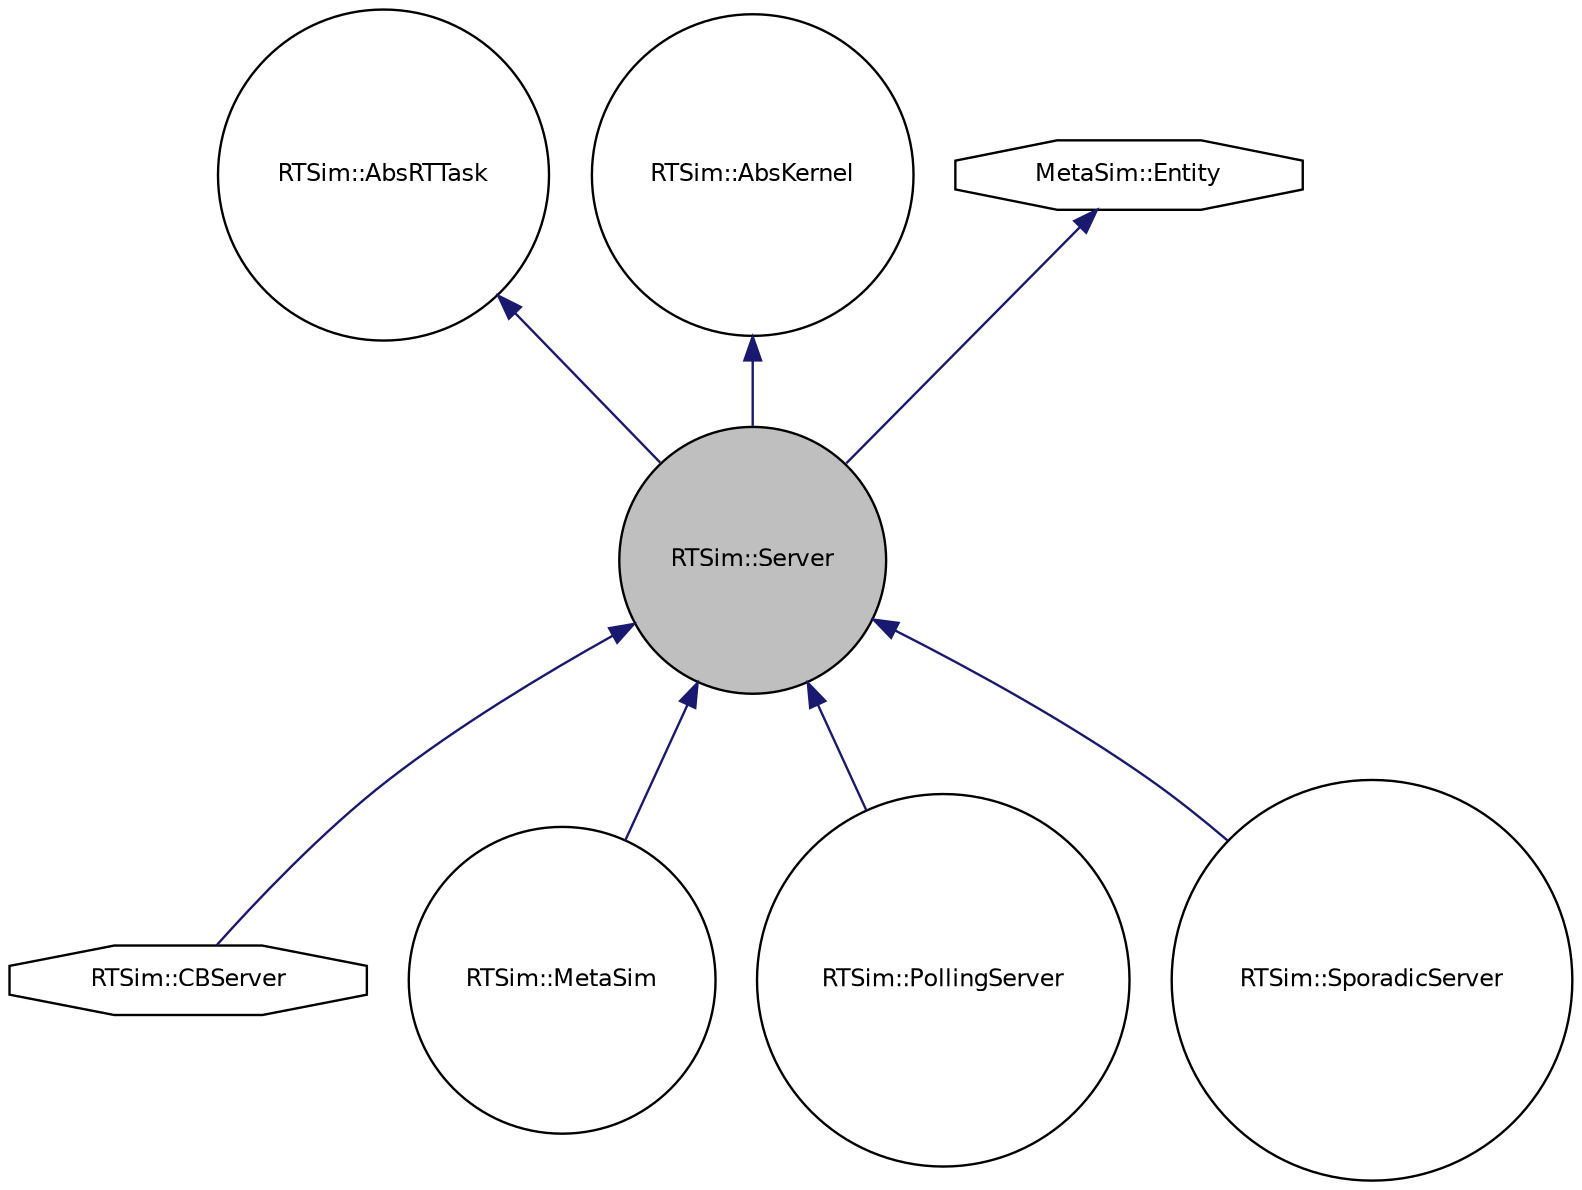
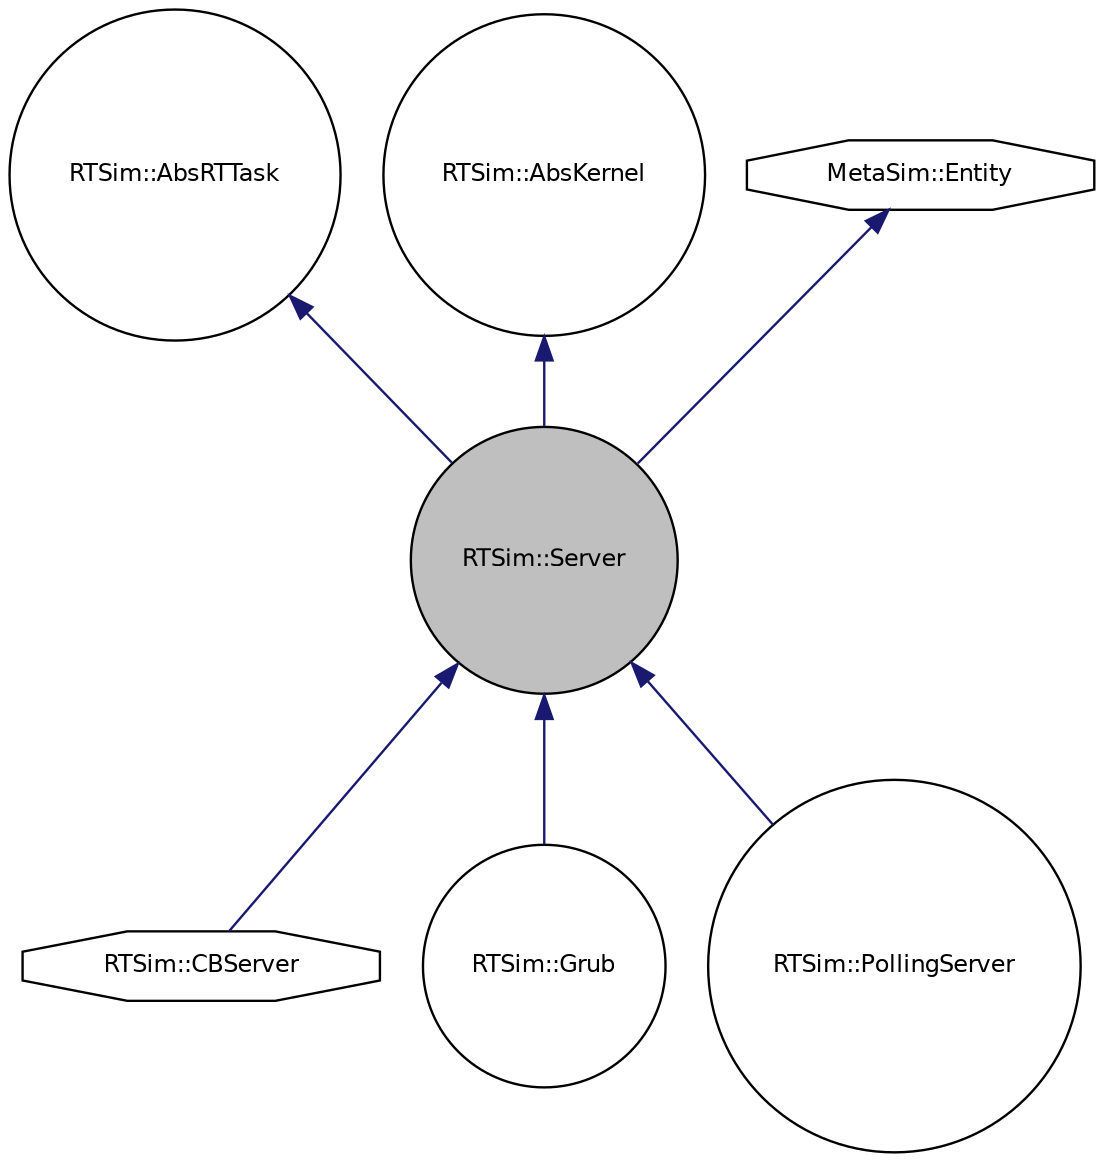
node "RTSim::MetaSim": label "RTSim::MetaSim" -> "RTSim::Grub"
node "RTSim::SporadicServer": removed
